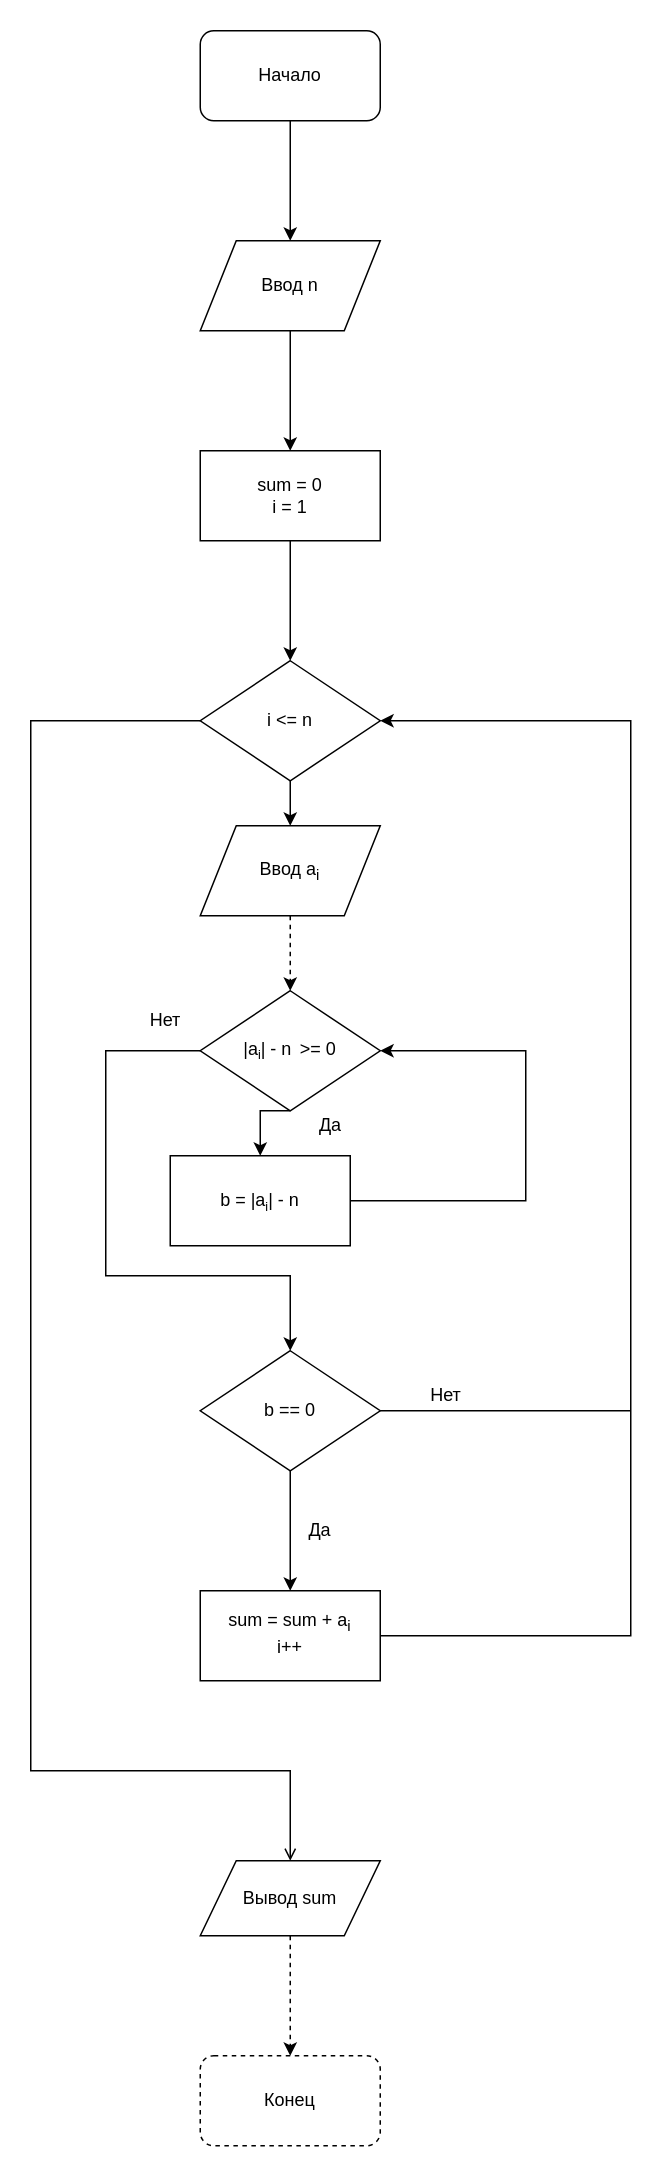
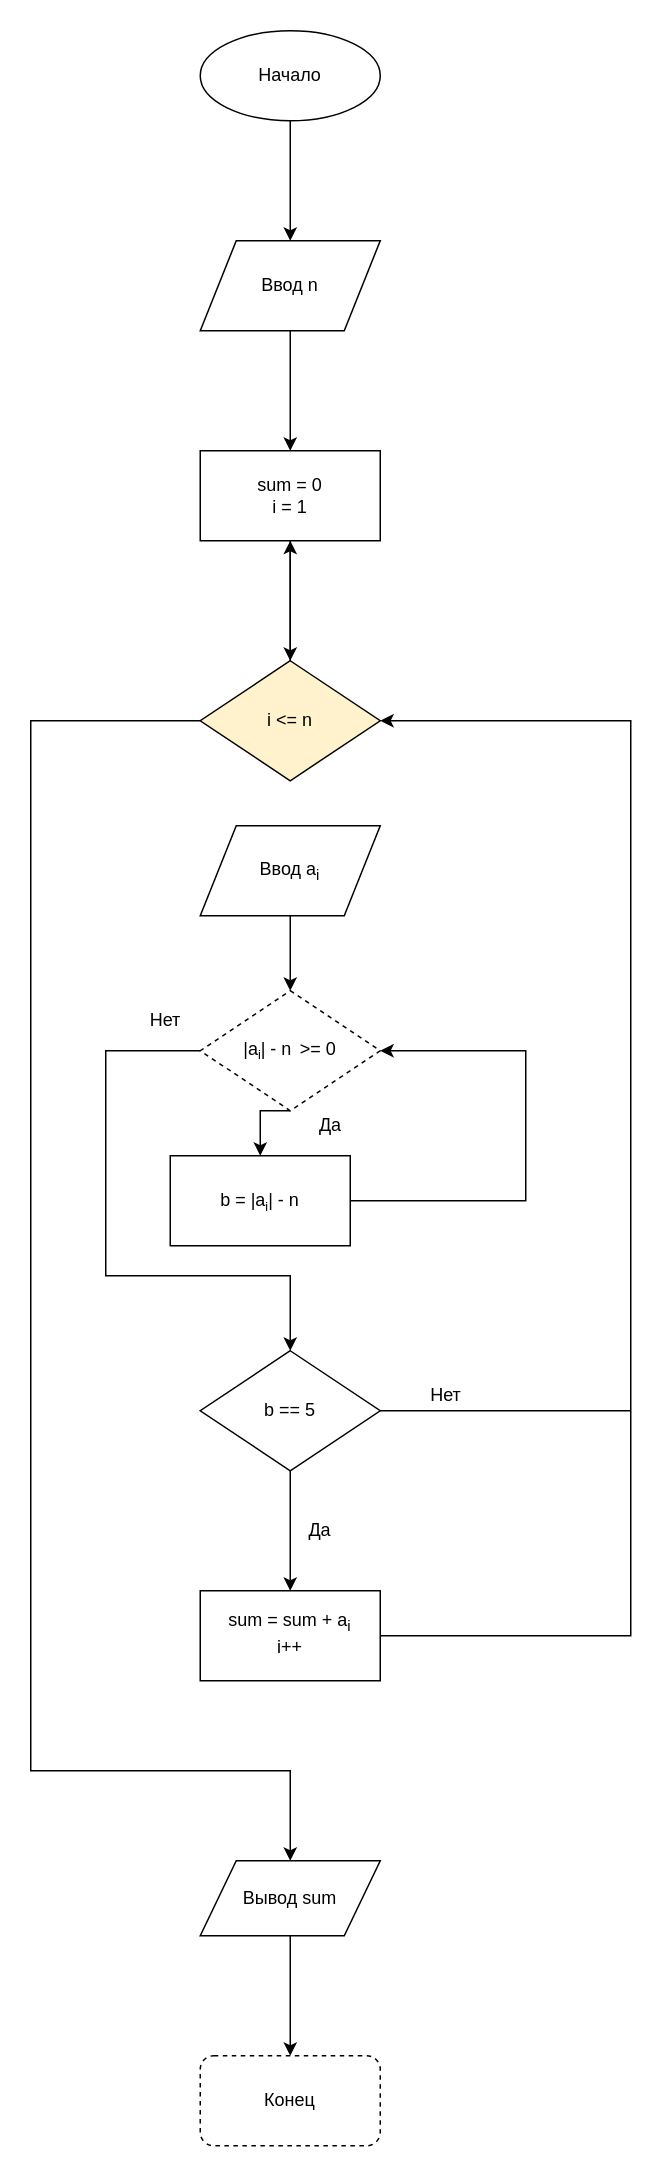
node "Начало": shape rounded rectangle -> ellipse
node "i <= n": fillcolor #ffffff -> #fff2cc
edge "i <= n" -> "Ввод ai": now "i <= n" -> "sum = 0 i = 1"
edge "Ввод ai" -> "|ai| - n >= 0": style dashed -> solid
node "|ai| - n >= 0": style solid -> dashed
node "b == 0": label "b == 0" -> "b == 5"
edge "i <= n" -> "Вывод sum": arrowhead open -> classic
edge "Вывод sum" -> "Конец": style dashed -> solid
